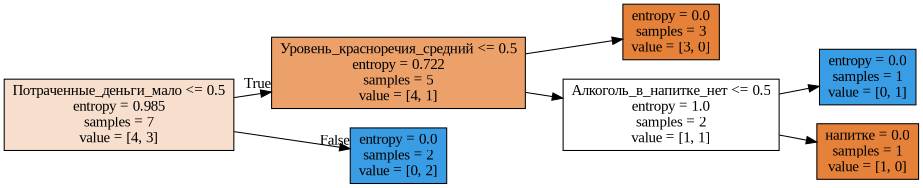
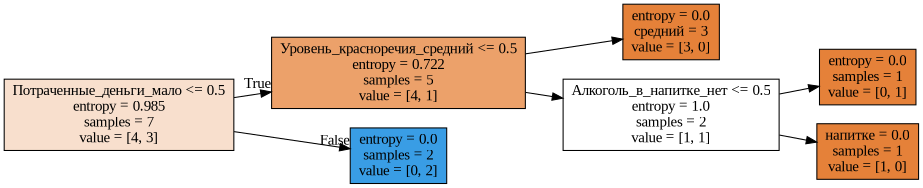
node "entropy = 0.0 samples = 3 value = [3, 0]": label "entropy = 0.0 samples = 3 value = [3, 0]" -> "entropy = 0.0 средний = 3 value = [3, 0]"
node "entropy = 0.0 samples = 1 value = [0, 1]": fillcolor #399de5ff -> #e58139ff
